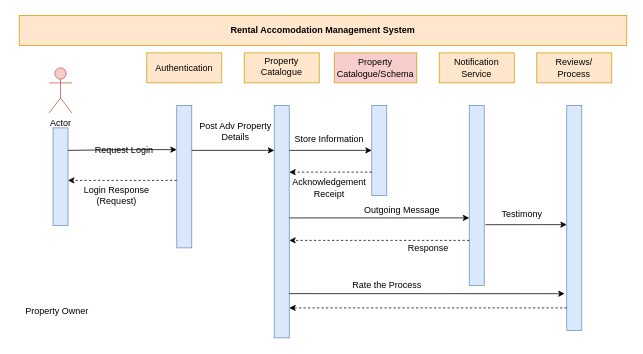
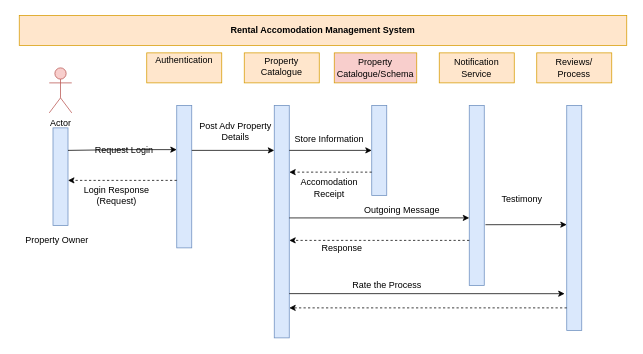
node "Authentication": moved (184, 68) -> (184, 60)
node "Acknowledgement Receipt": label "Acknowledgement Receipt" -> "Accomodation Receipt"
node "Testimony": moved (522, 214) -> (522, 199)
node "Response": moved (428, 248) -> (342, 248)
node "Property Owner": moved (57, 312) -> (57, 240)
